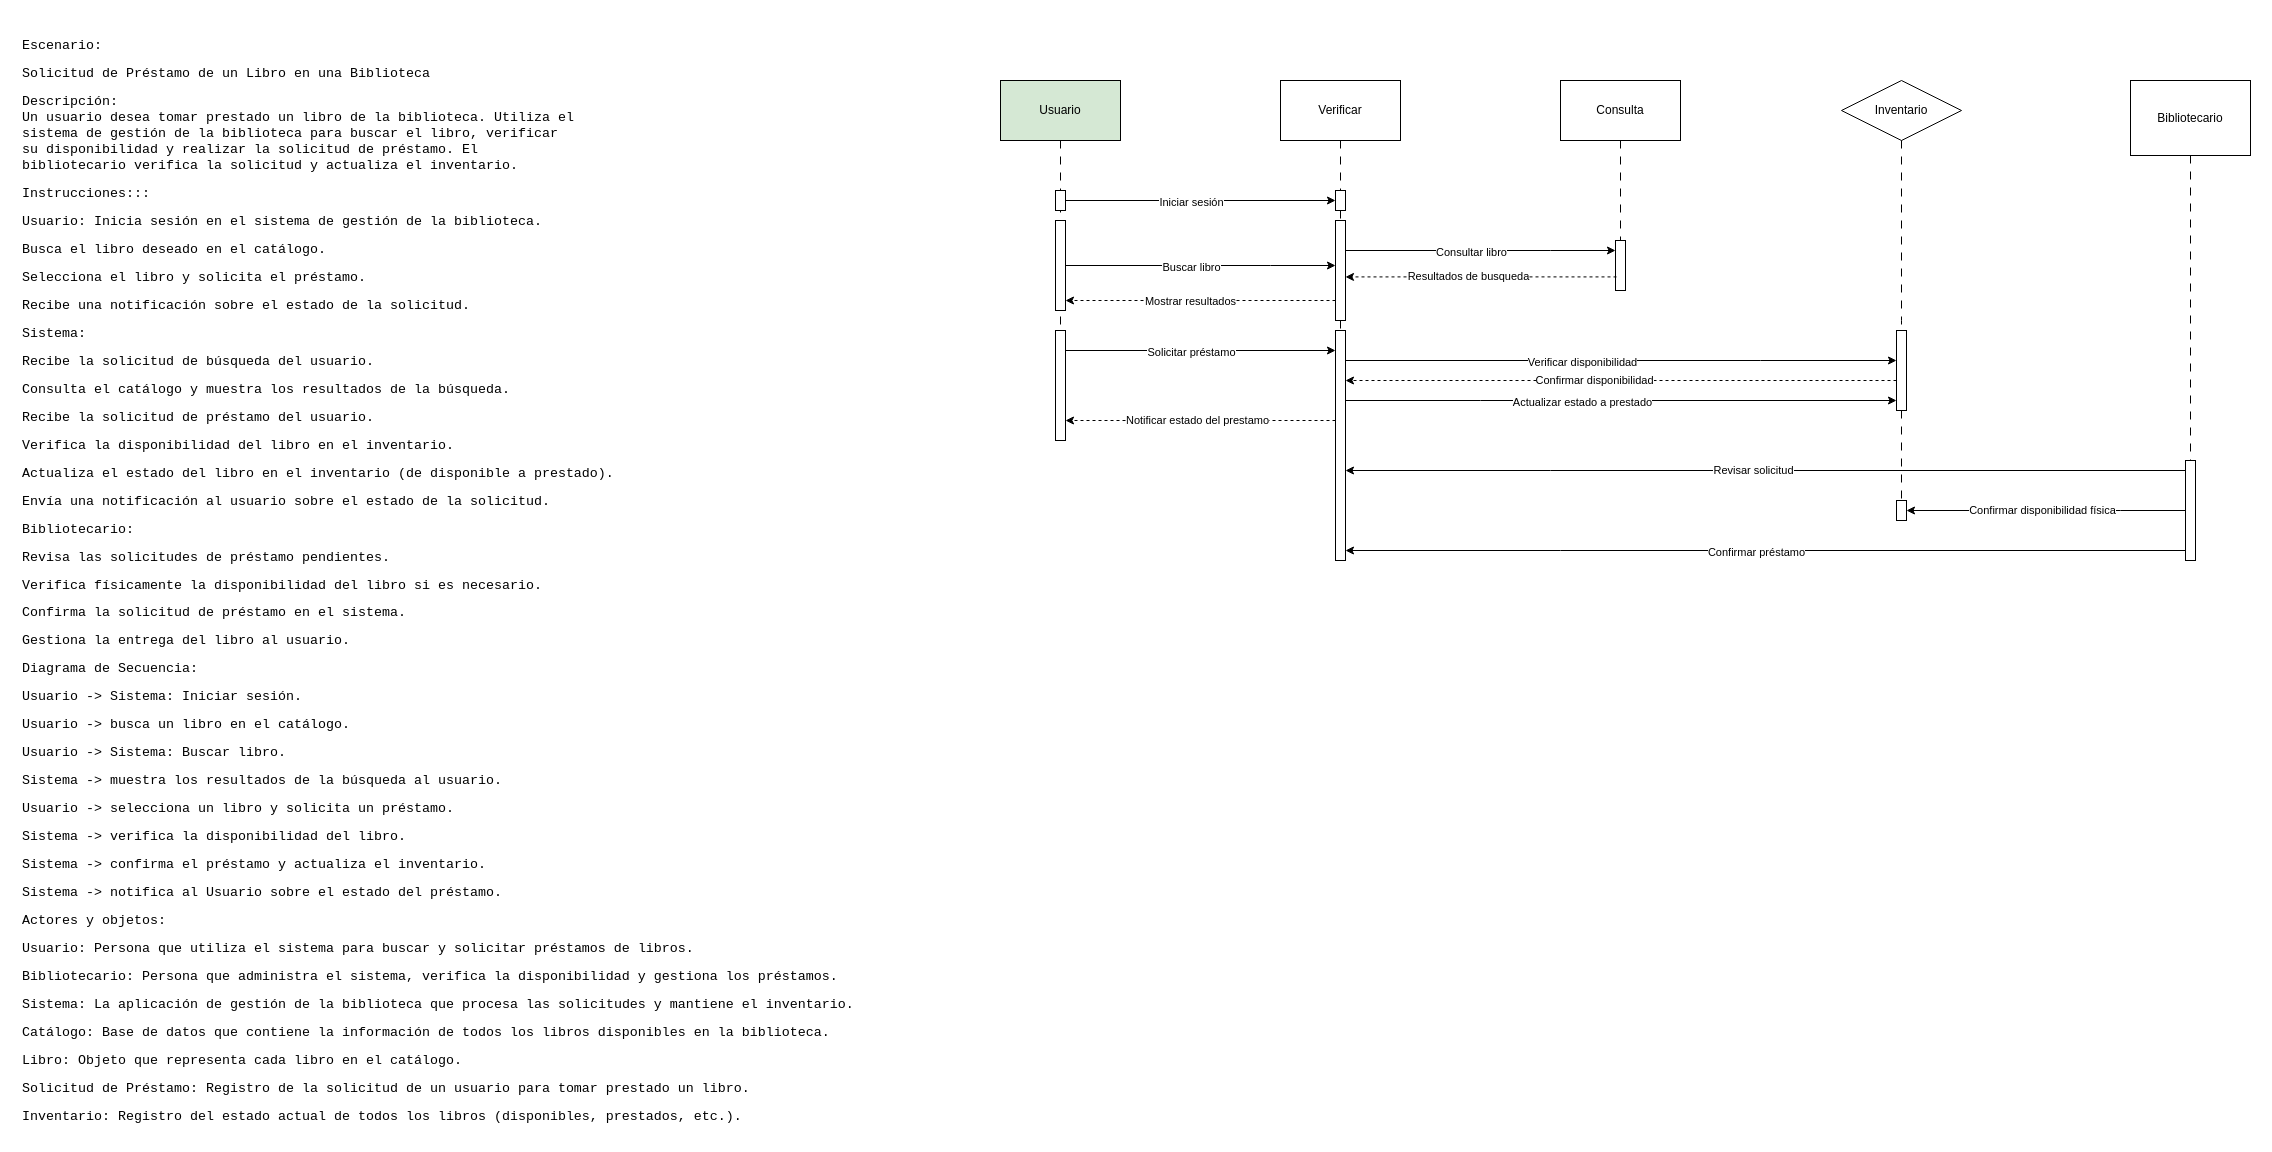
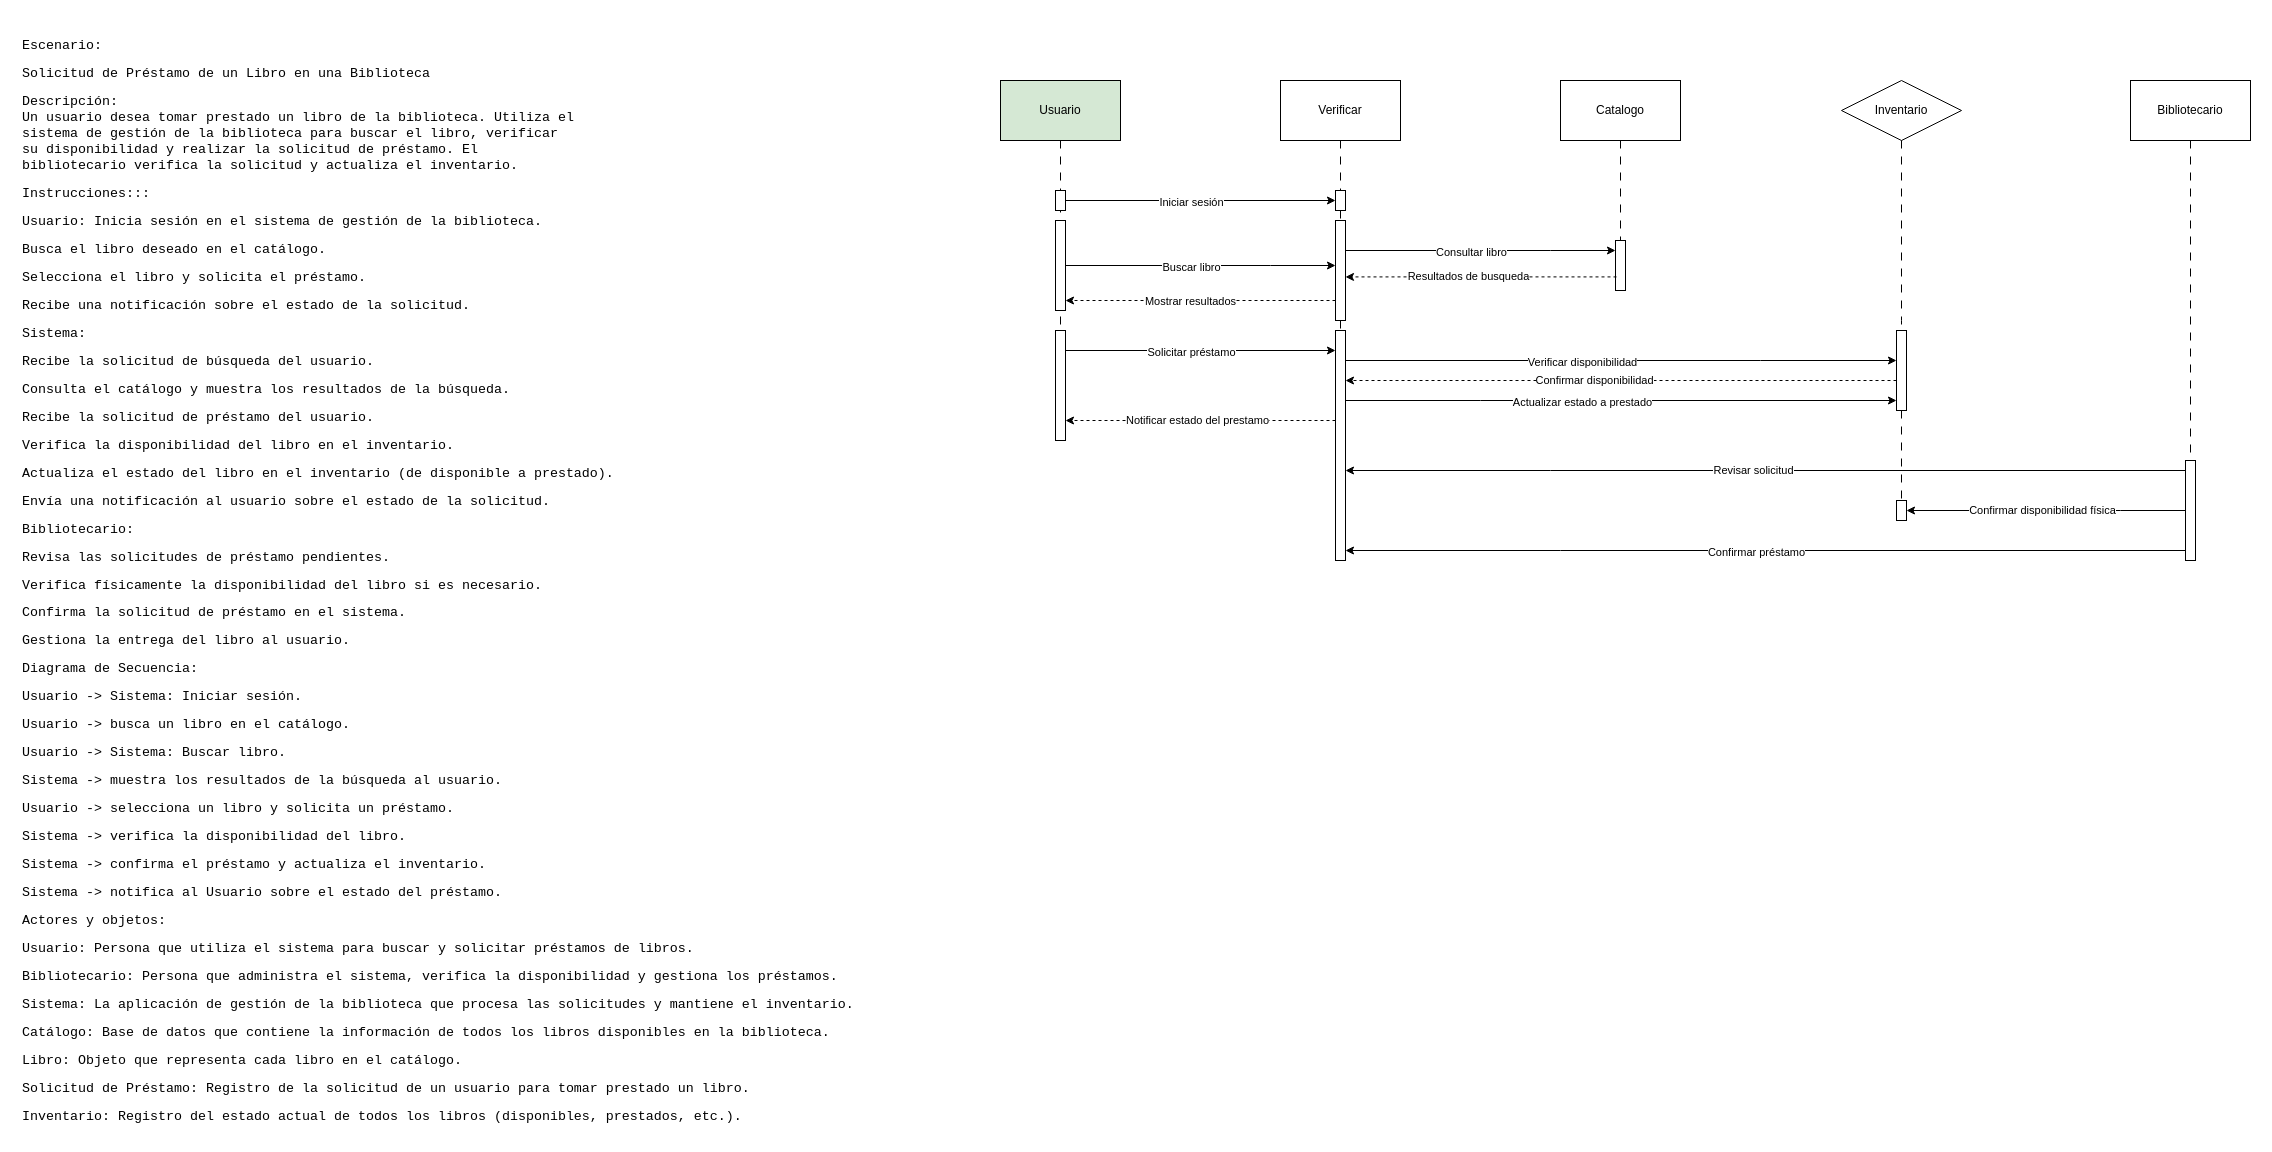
node "Consulta": label "Consulta" -> "Catalogo"
node "Bibliotecario": size 120x75 -> 120x60
